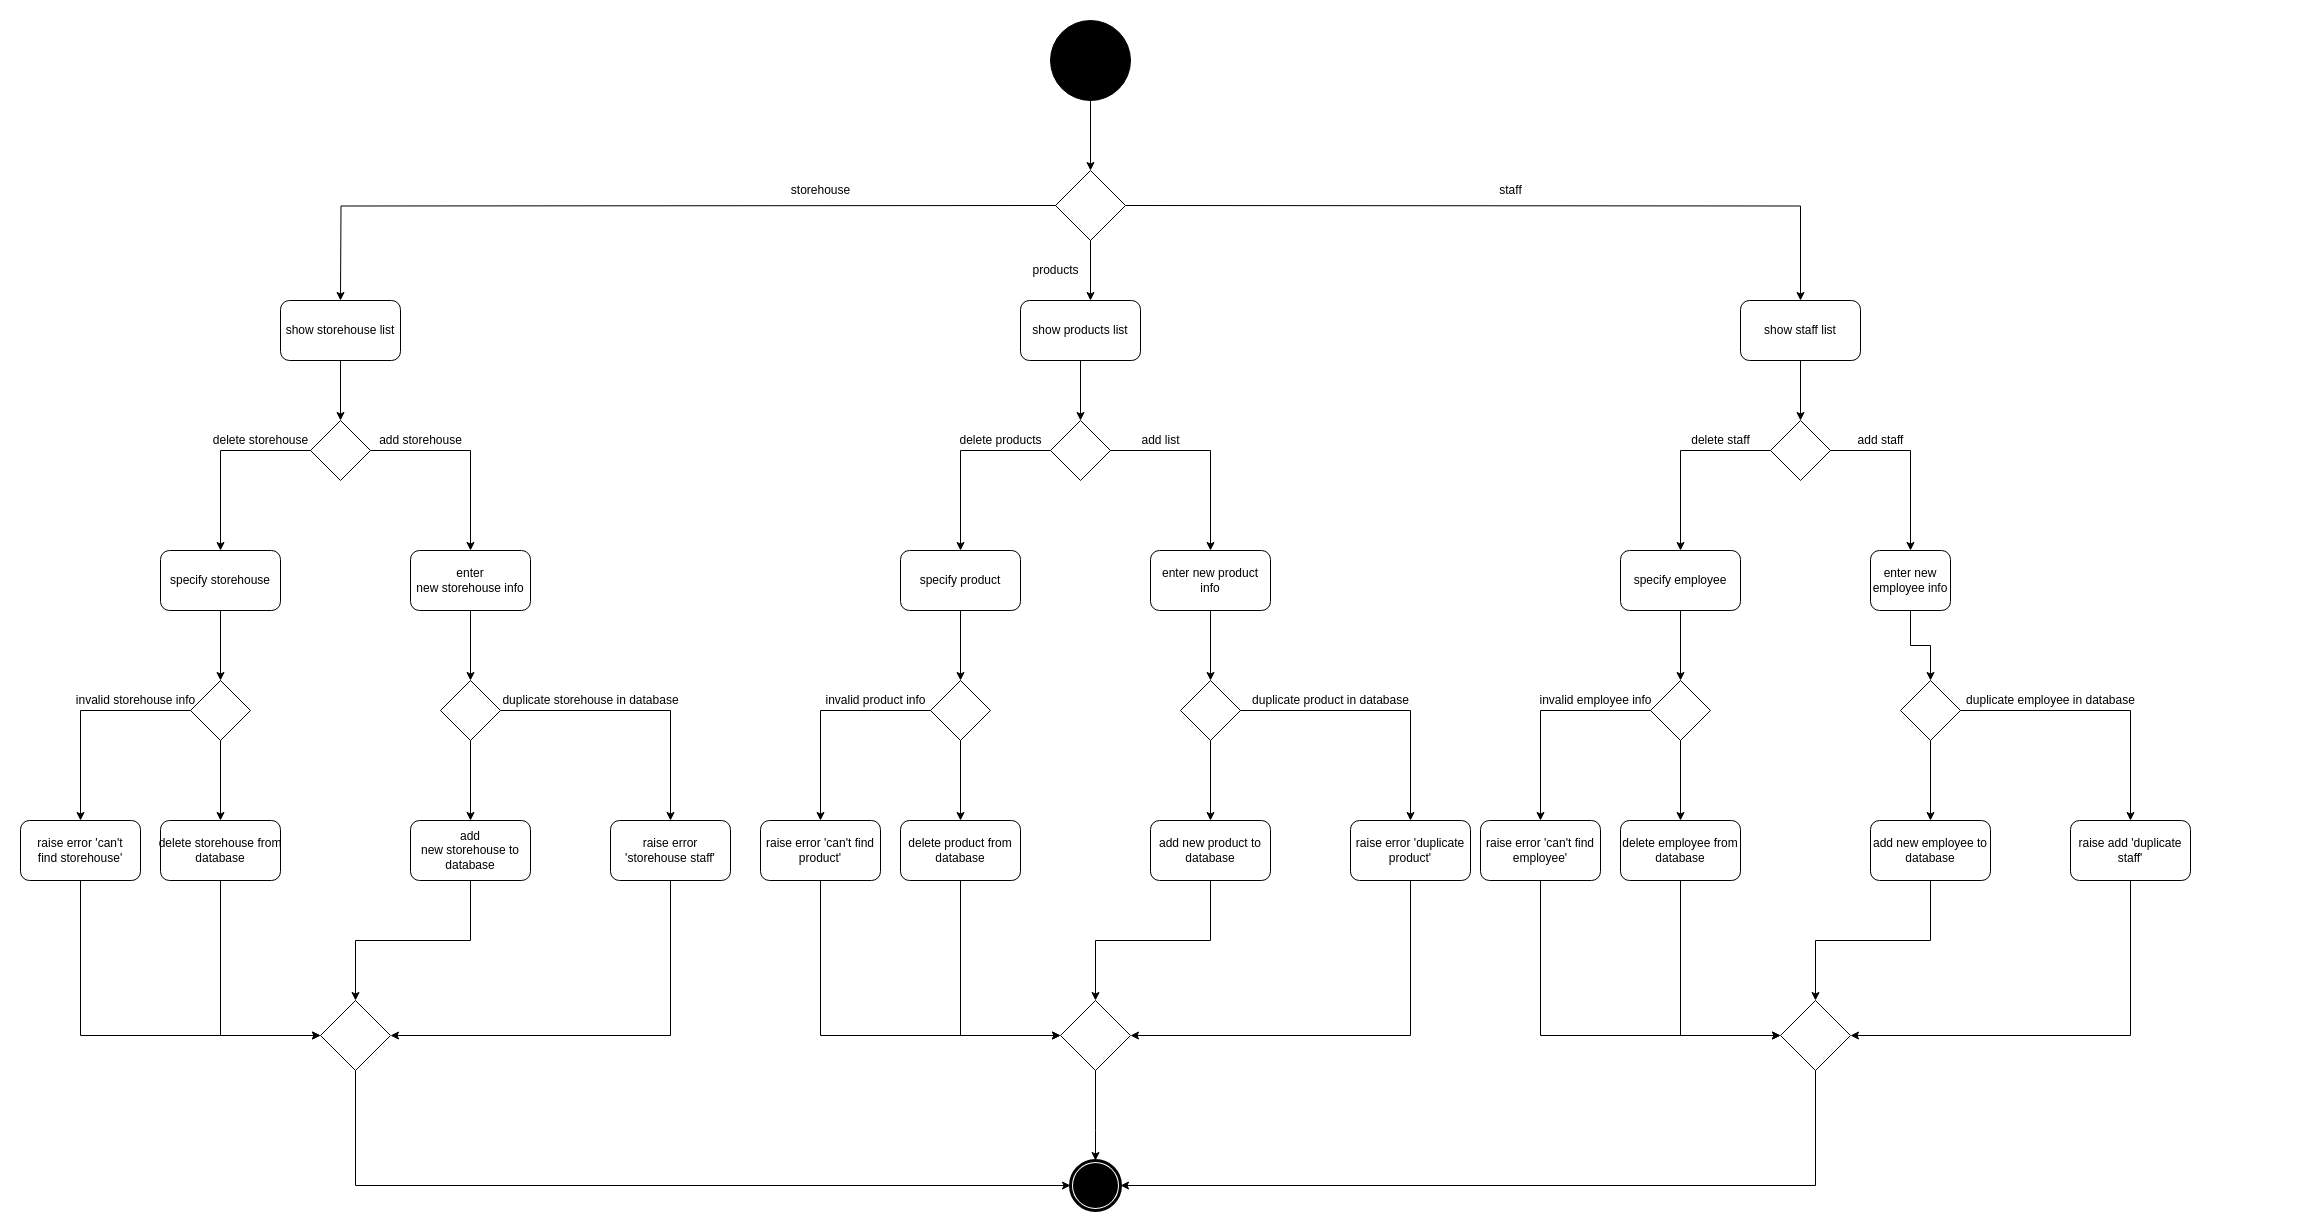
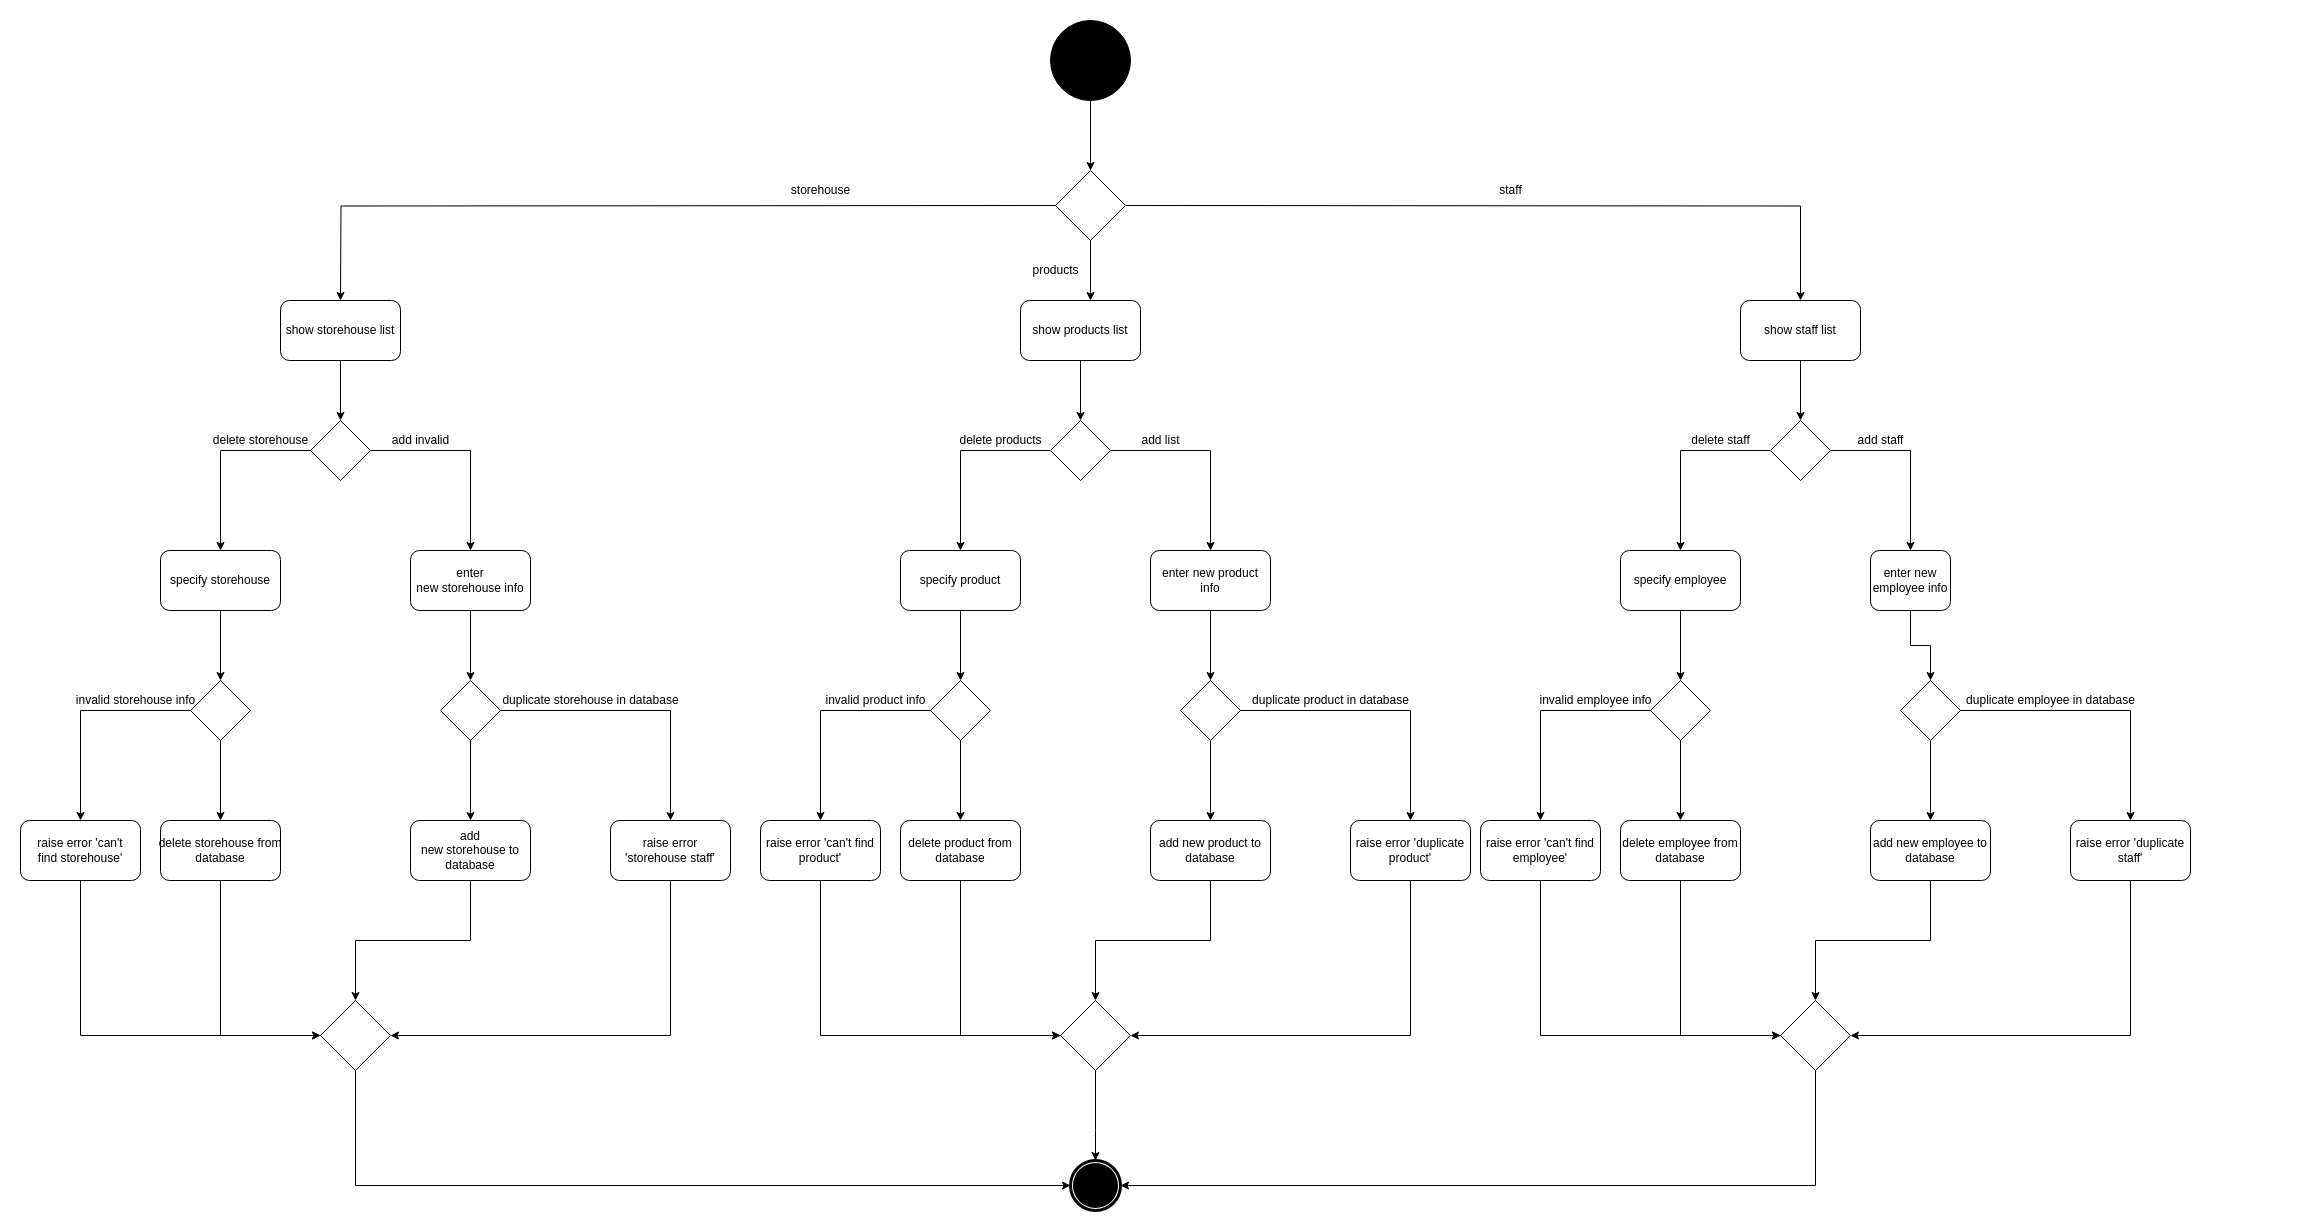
node "add storehouse": label "add storehouse" -> "add invalid"
node "raise add 'duplicate staff'": label "raise add 'duplicate staff'" -> "raise error 'duplicate staff'"
